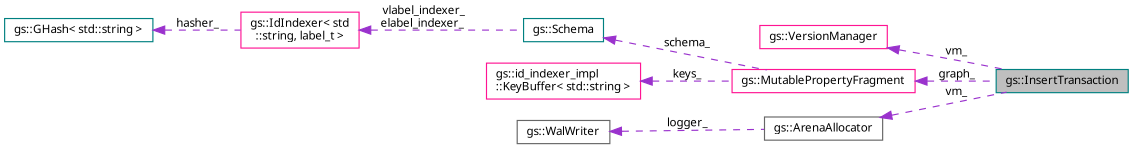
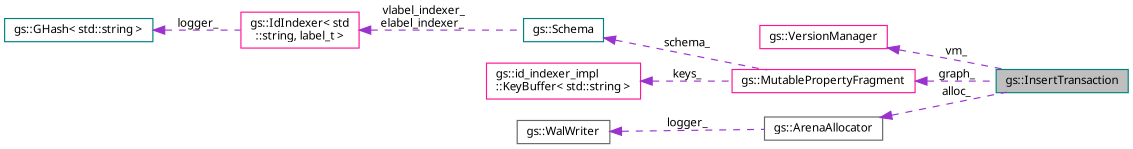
edge "gs::IdIndexer< std ::string, label_t >" -> "gs::GHash< std::string >": label " hasher_" -> " logger_"
edge "gs::InsertTransaction" -> "gs::ArenaAllocator": label " vm_" -> " alloc_"
